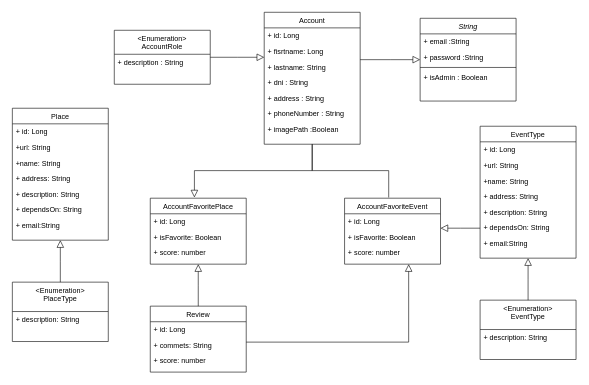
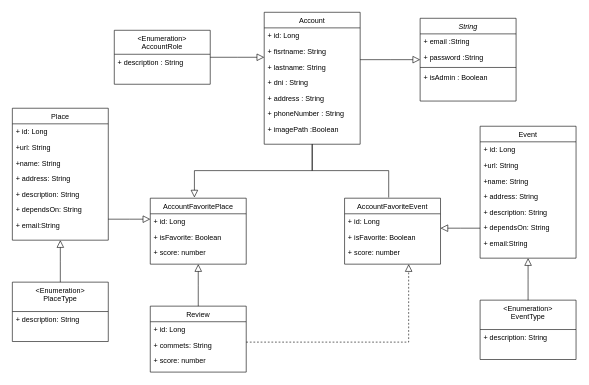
node "+ fisrtname: Long": label "+ fisrtname: Long" -> "+ fisrtname: String"
node "EventType": label "EventType" -> "Event"
edge "Place" -> "AccountFavoritePlace": added
edge "Review" -> "AccountFavoriteEvent": style solid -> dashed
